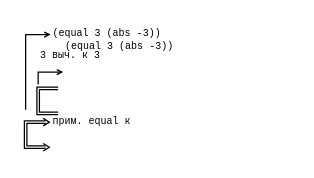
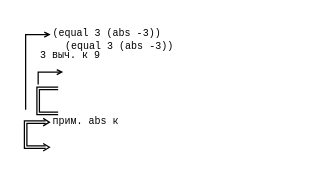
node "3 выч. к 3": label "3 выч. к 3" -> "3 выч. к 9"
node "прим. equal к": label "прим. equal к" -> "прим. abs к"
